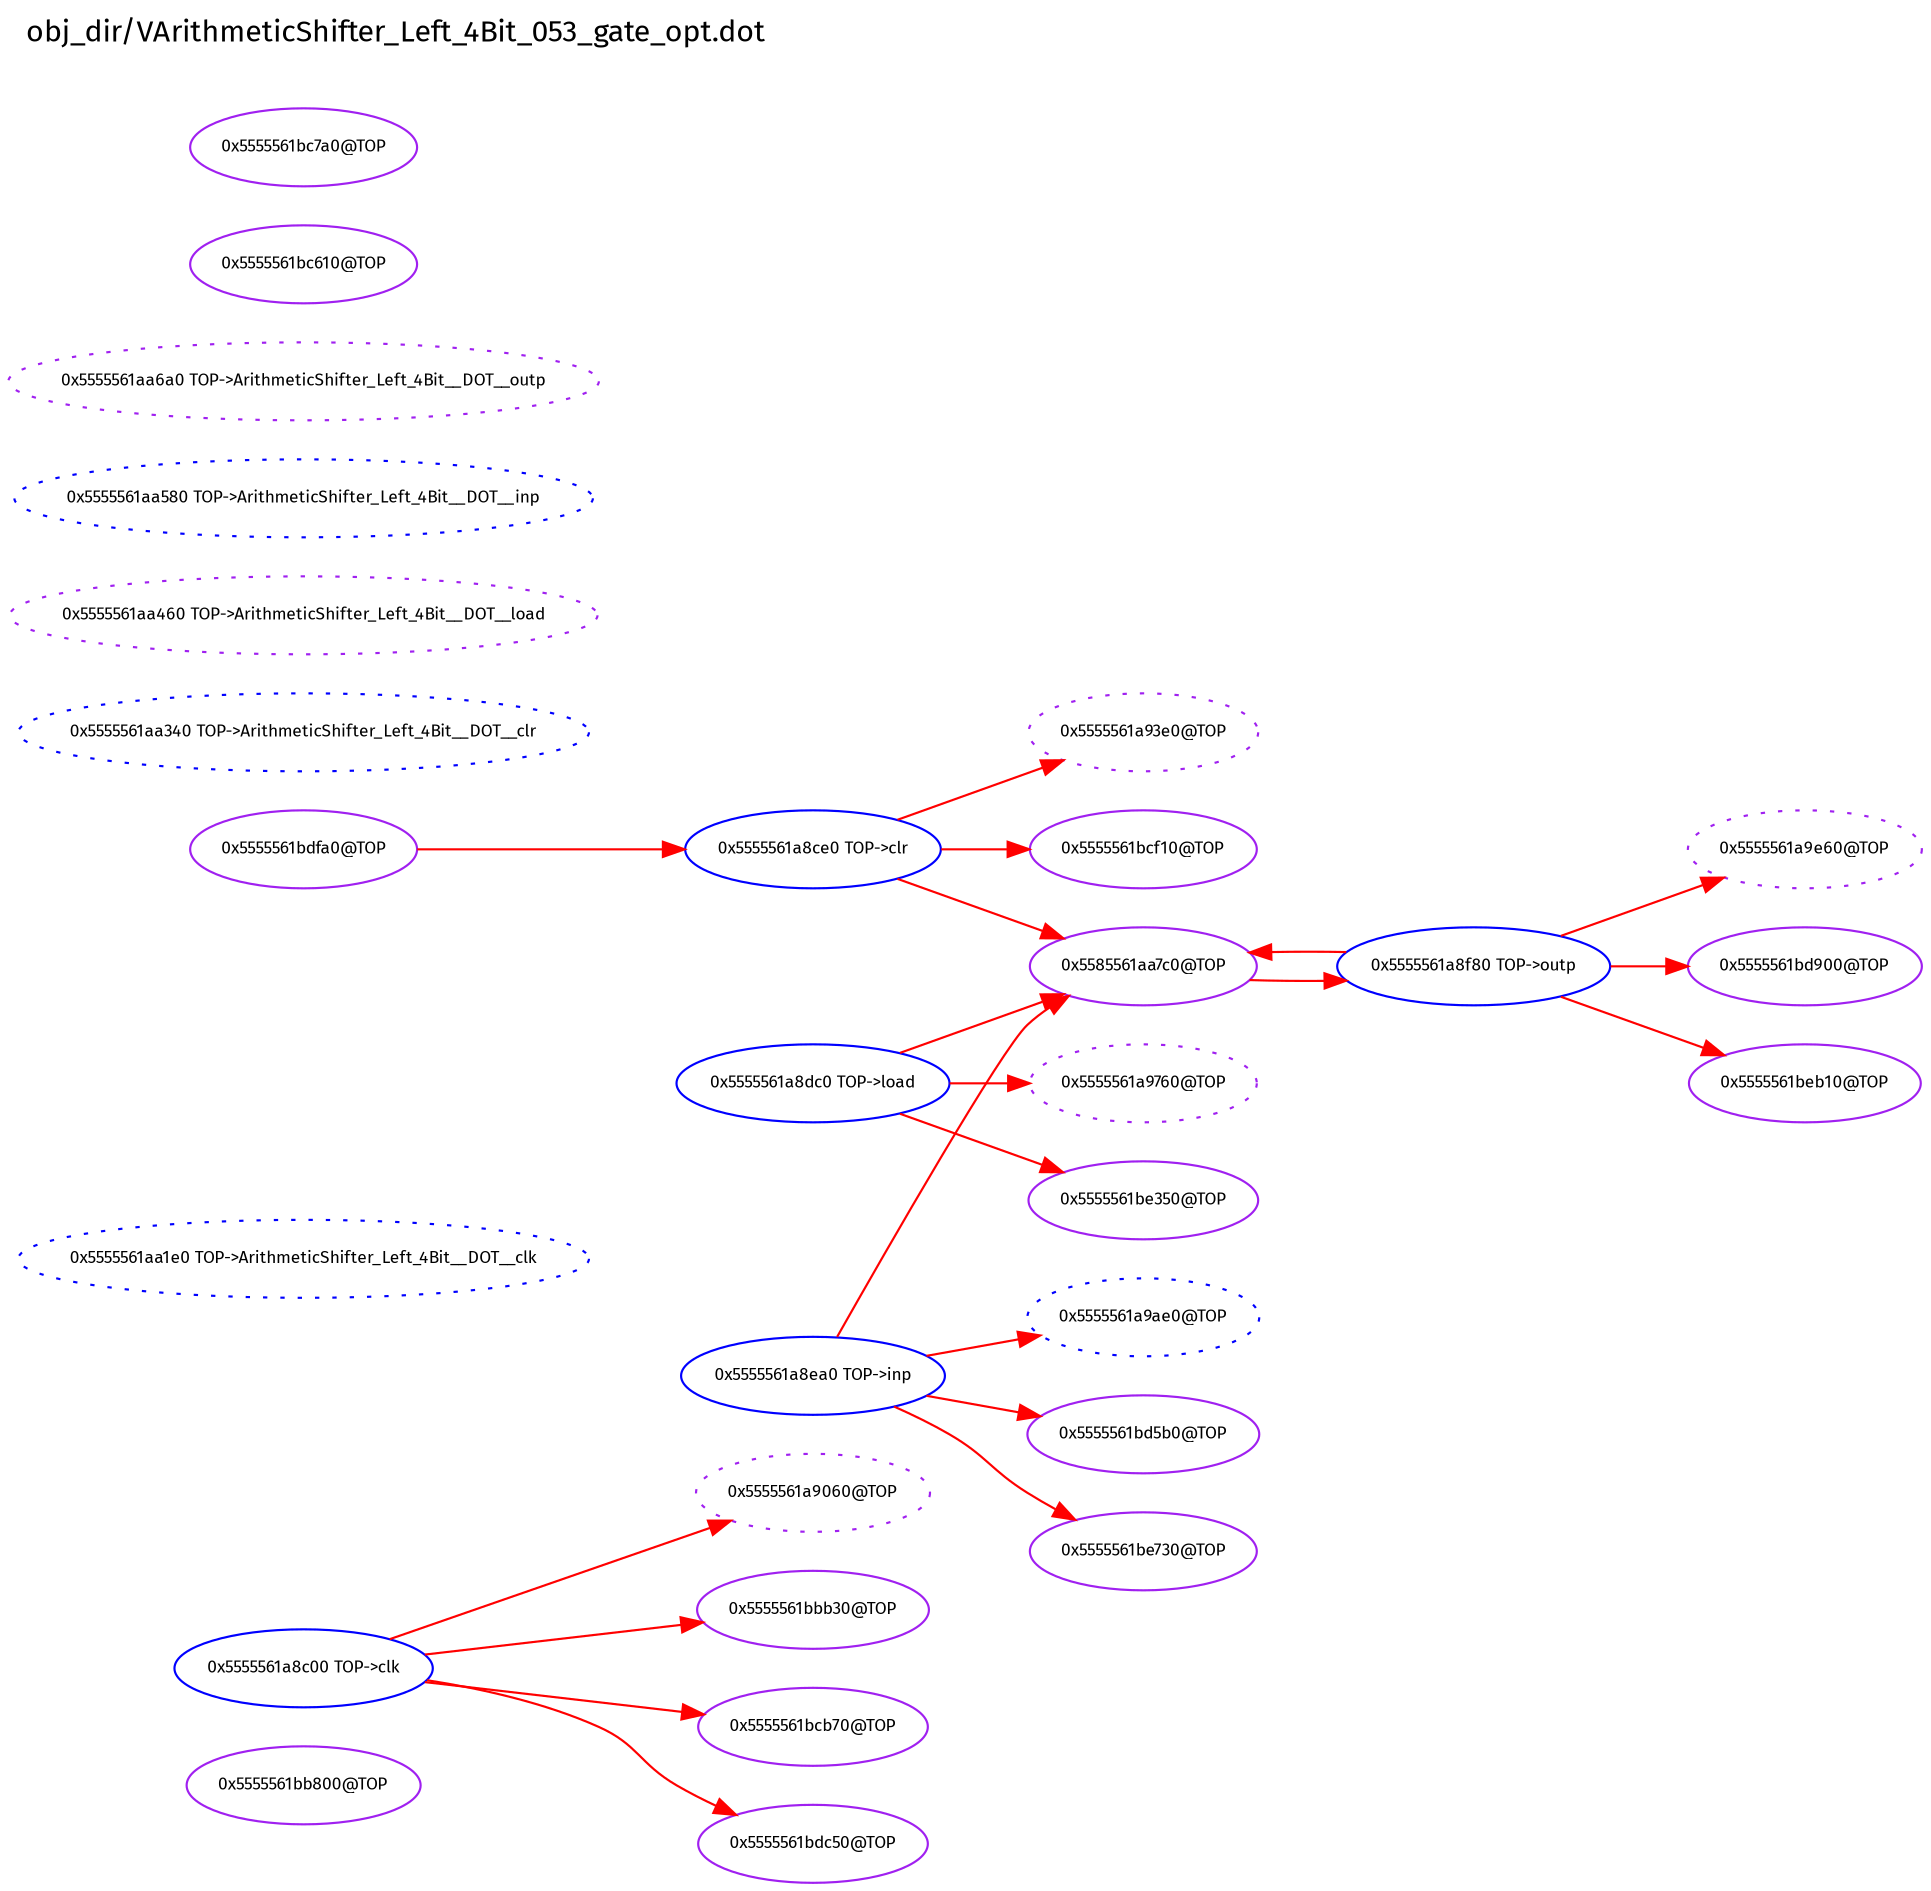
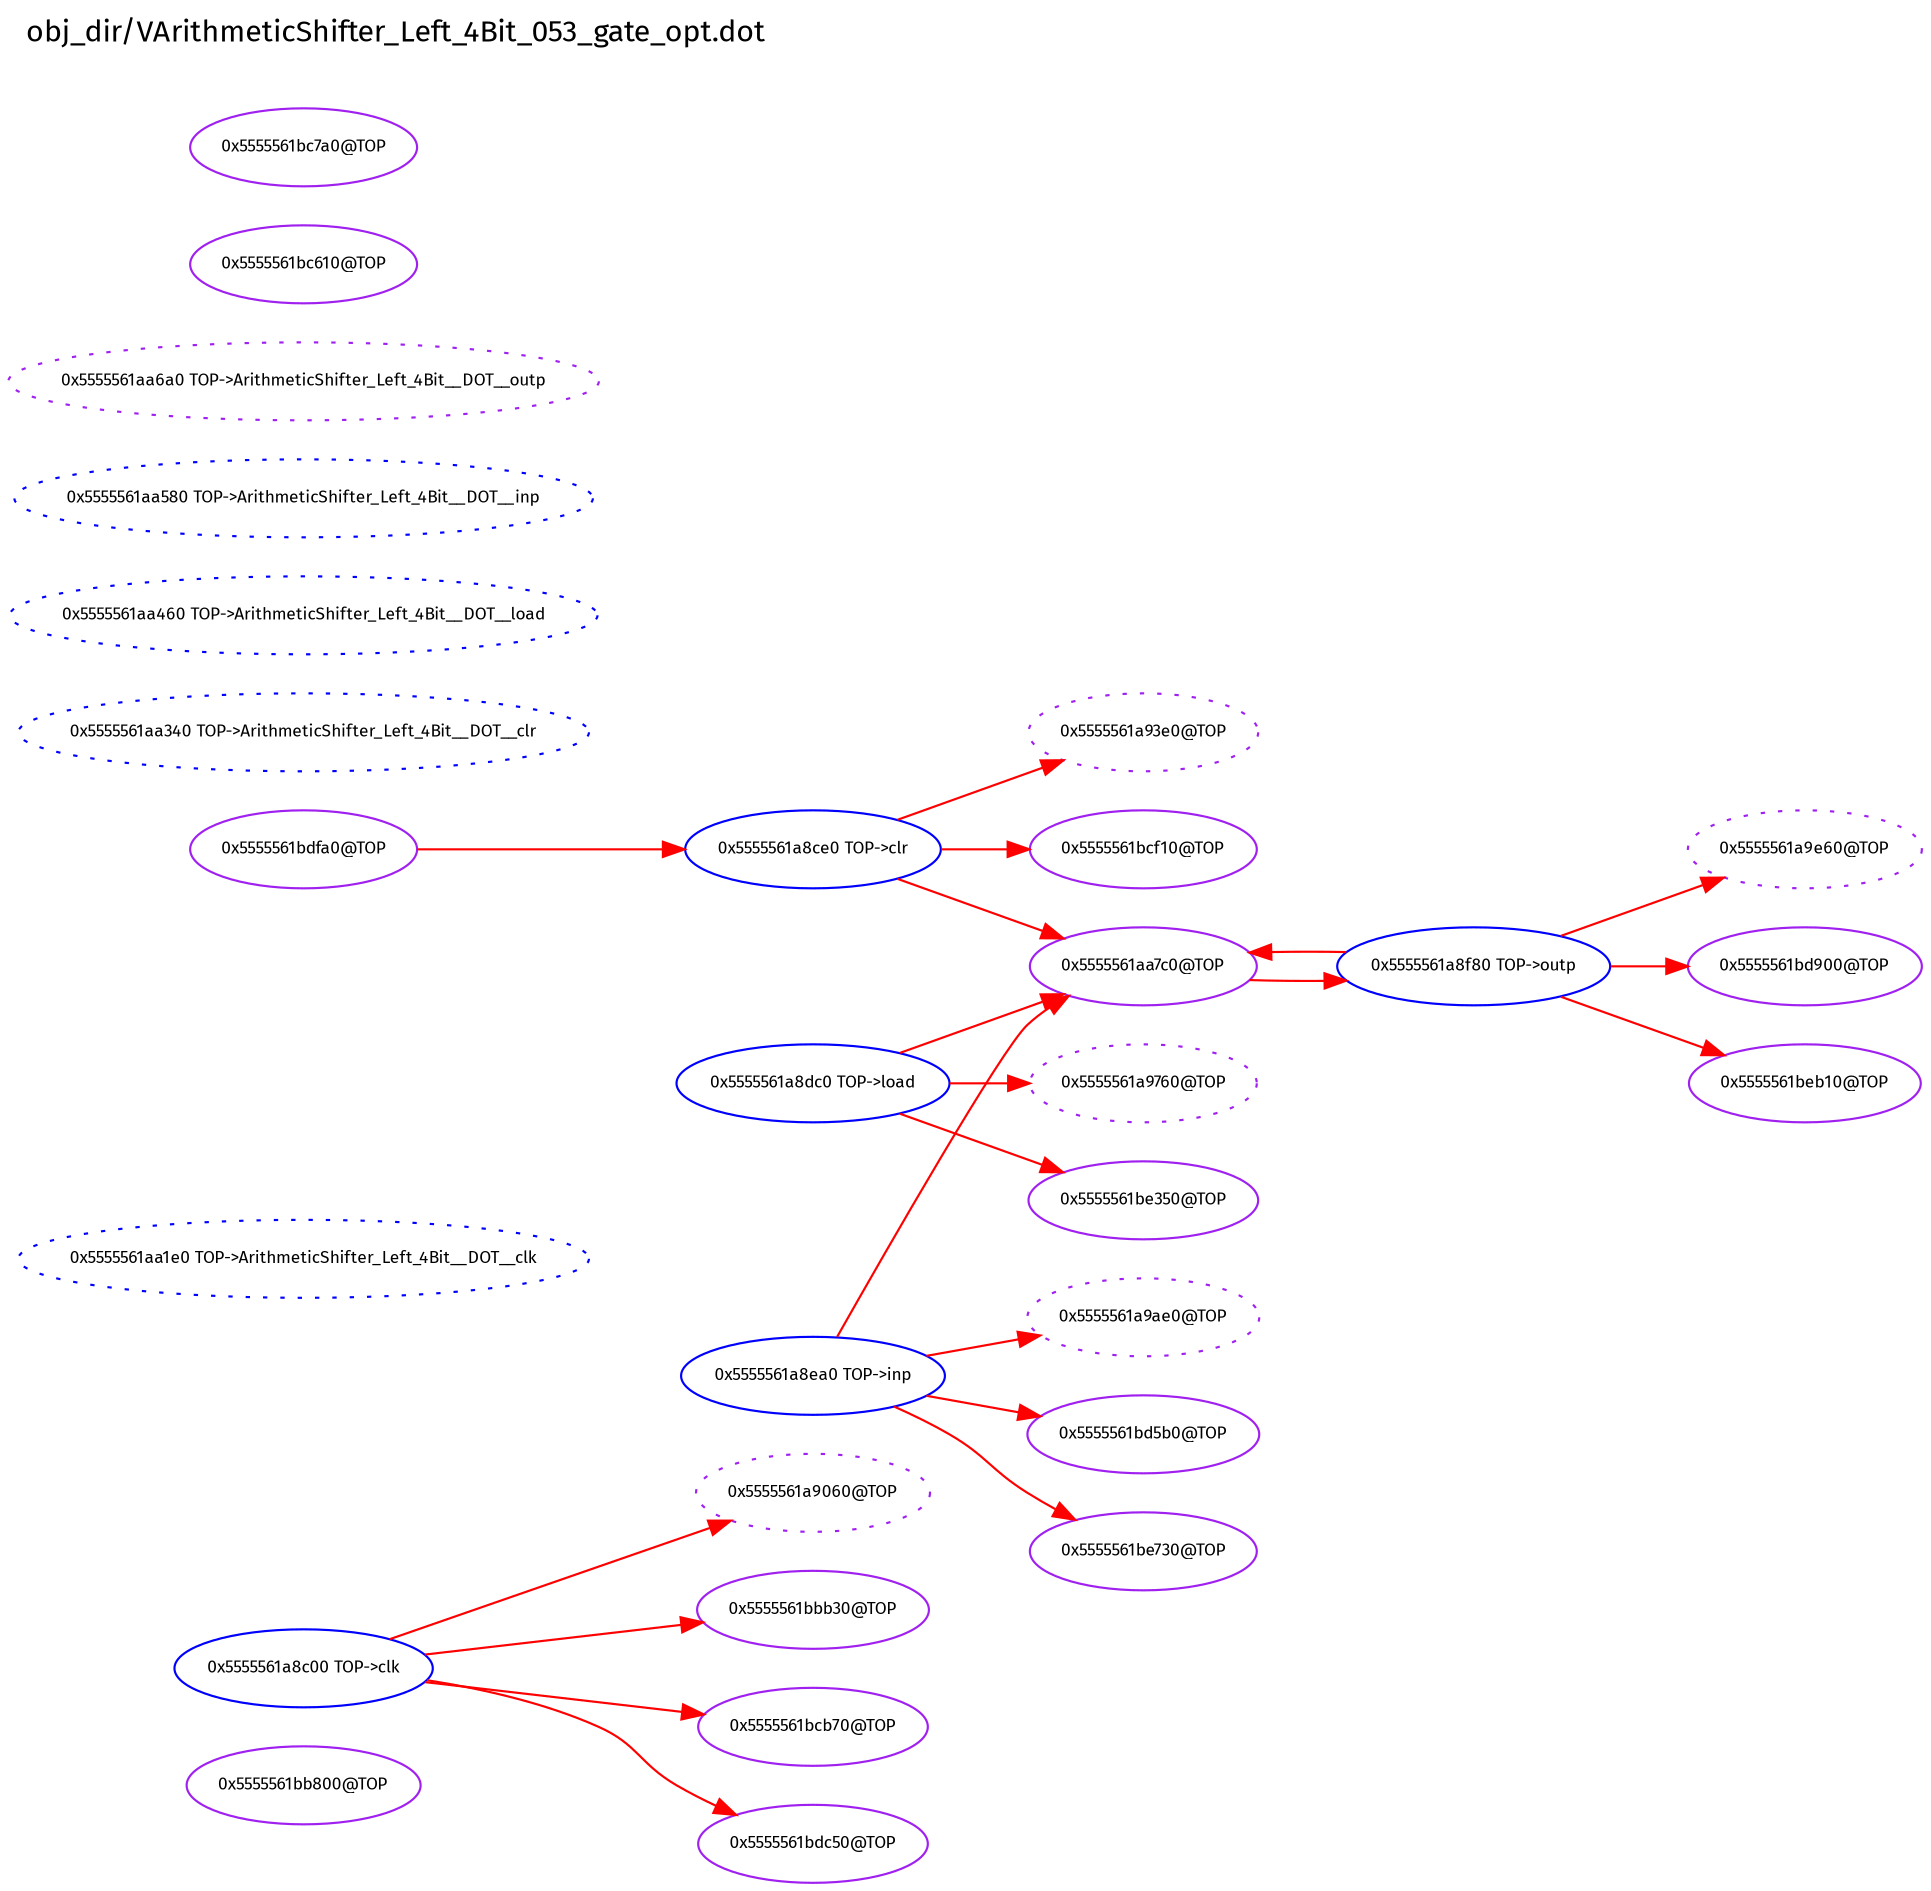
node "0x5555561aa460 TOP->ArithmeticShifter_Left_4Bit__DOT__load": color purple -> blue
node "0x5585561aa7c0@TOP": label "0x5585561aa7c0@TOP" -> "0x5555561aa7c0@TOP"
node "0x5555561a9ae0@TOP": color blue -> purple
